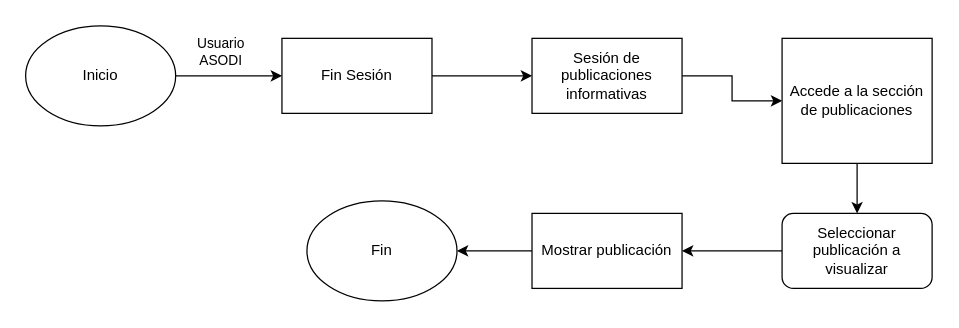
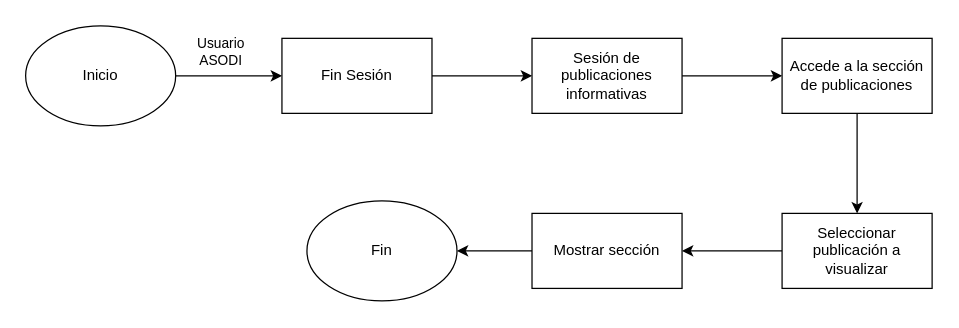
node "Accede a la sección de publicaciones": size 150x125 -> 150x75
node "Mostrar publicación": label "Mostrar publicación" -> "Mostrar sección"
node "Seleccionar publicación a visualizar": shape rounded rectangle -> rectangle
